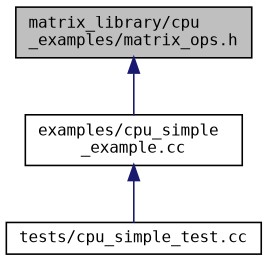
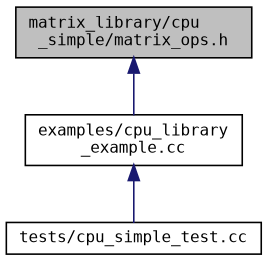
node "matrix_library/cpu _examples/matrix_ops.h": label "matrix_library/cpu _examples/matrix_ops.h" -> "matrix_library/cpu _simple/matrix_ops.h"
node "examples/cpu_simple _example.cc": label "examples/cpu_simple _example.cc" -> "examples/cpu_library _example.cc"
